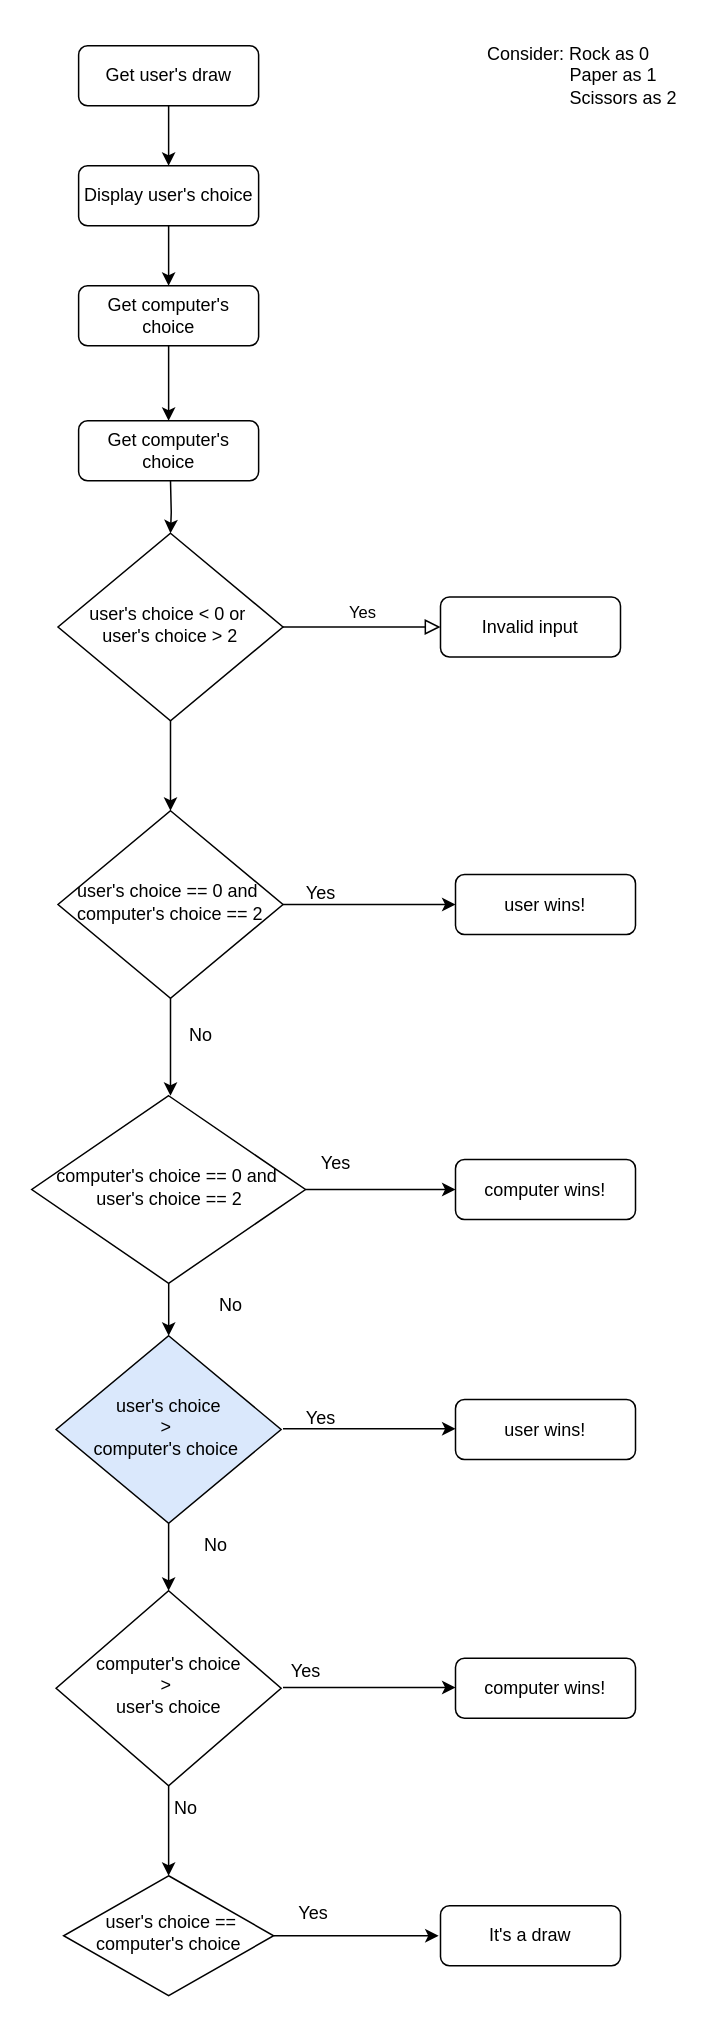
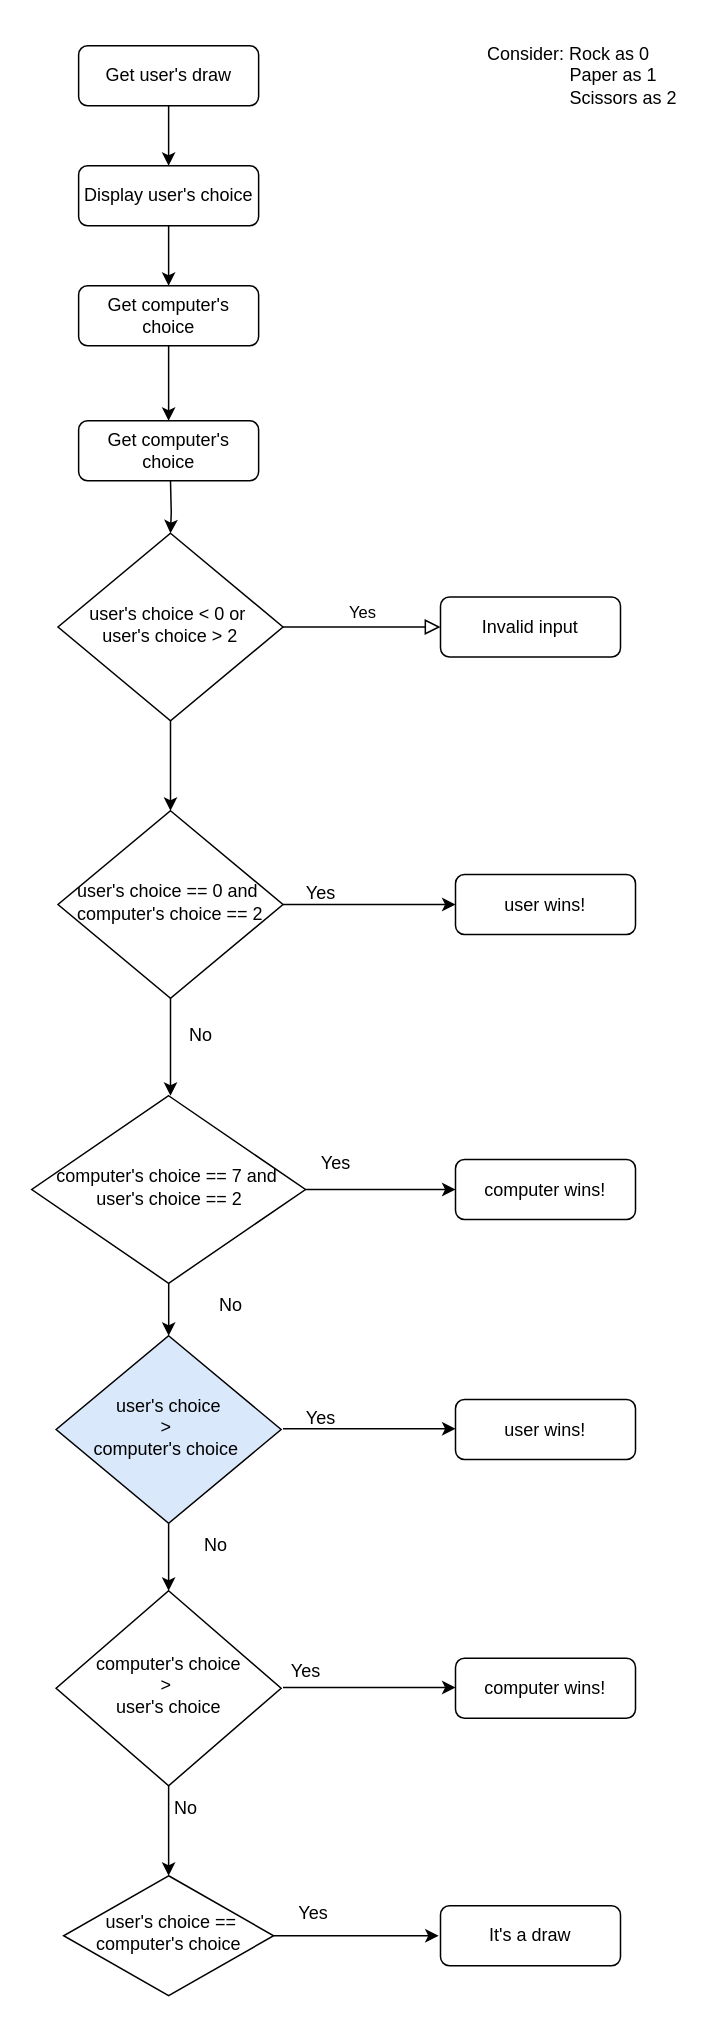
node "computer's choice == 0 and user's choice == 2": label "computer's choice == 0 and user's choice == 2" -> "computer's choice == 7 and user's choice == 2"
